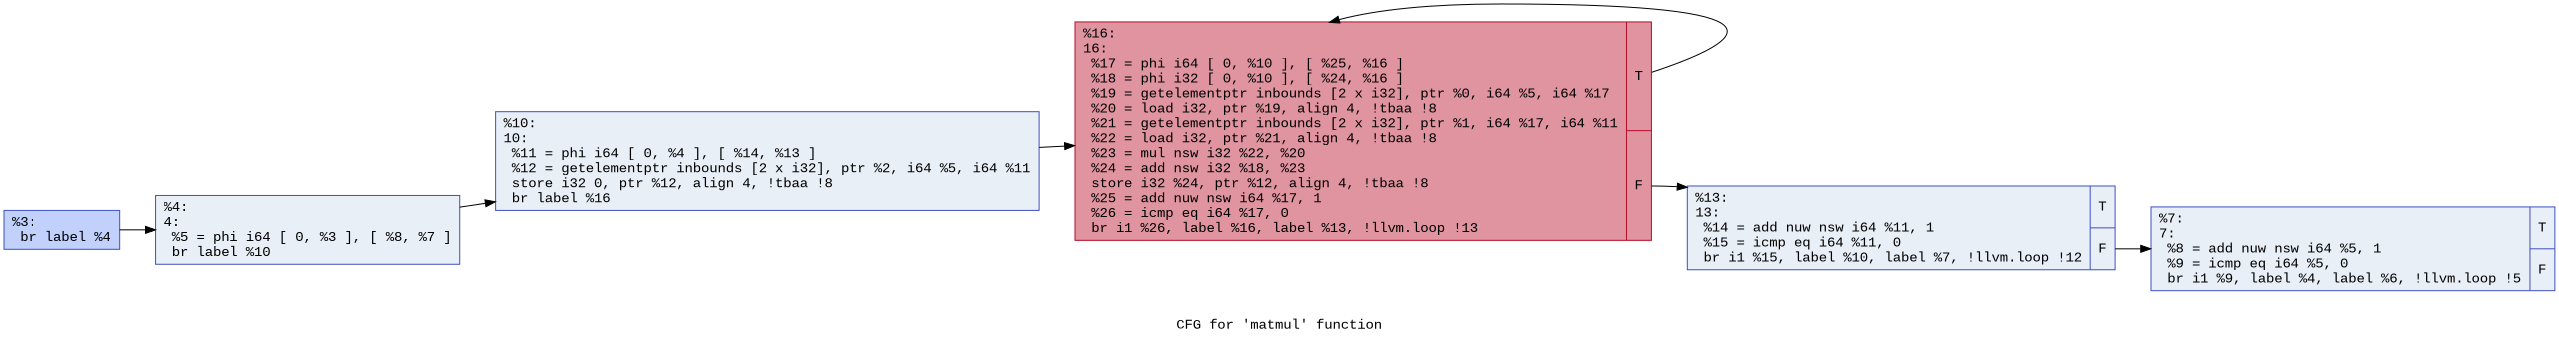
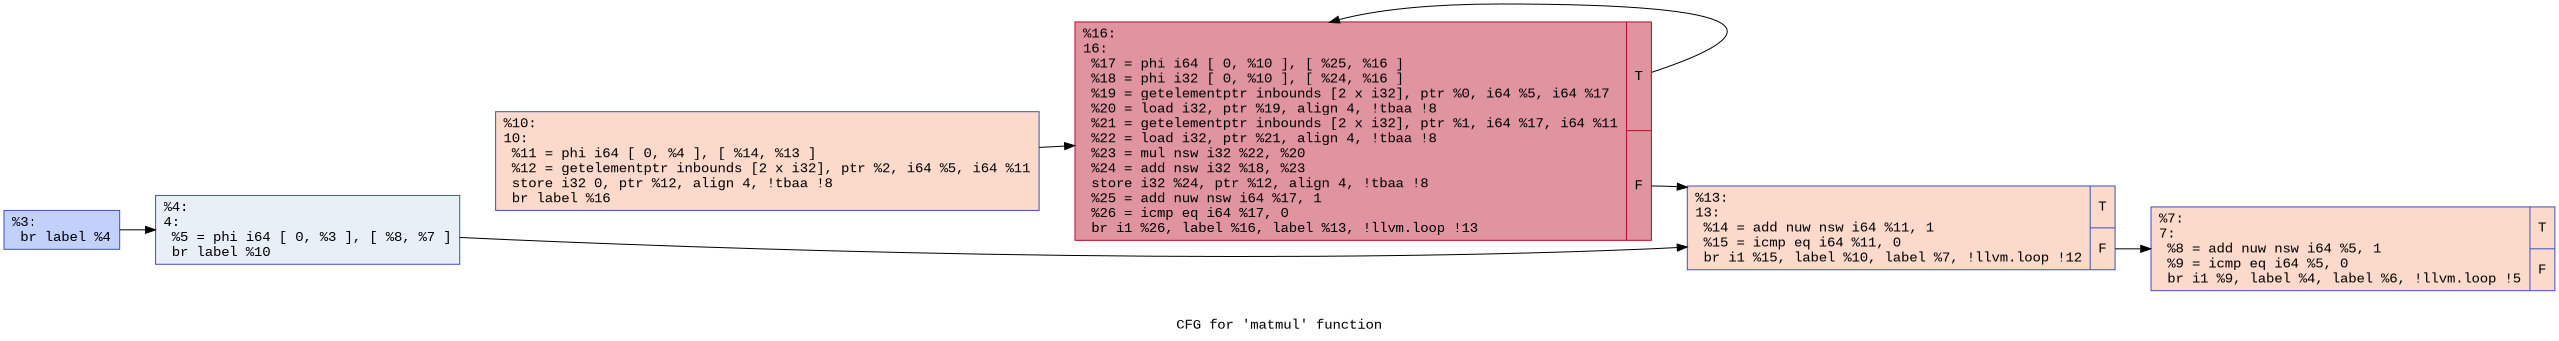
node "%10:": fillcolor #cedaeb70 -> #f7a88970
edge "%4:" -> "%10:": now "%4:" -> "%13:"
node "%13:": fillcolor #cedaeb70 -> #f7a88970
node "%7:": fillcolor #cedaeb70 -> #f7a88970
